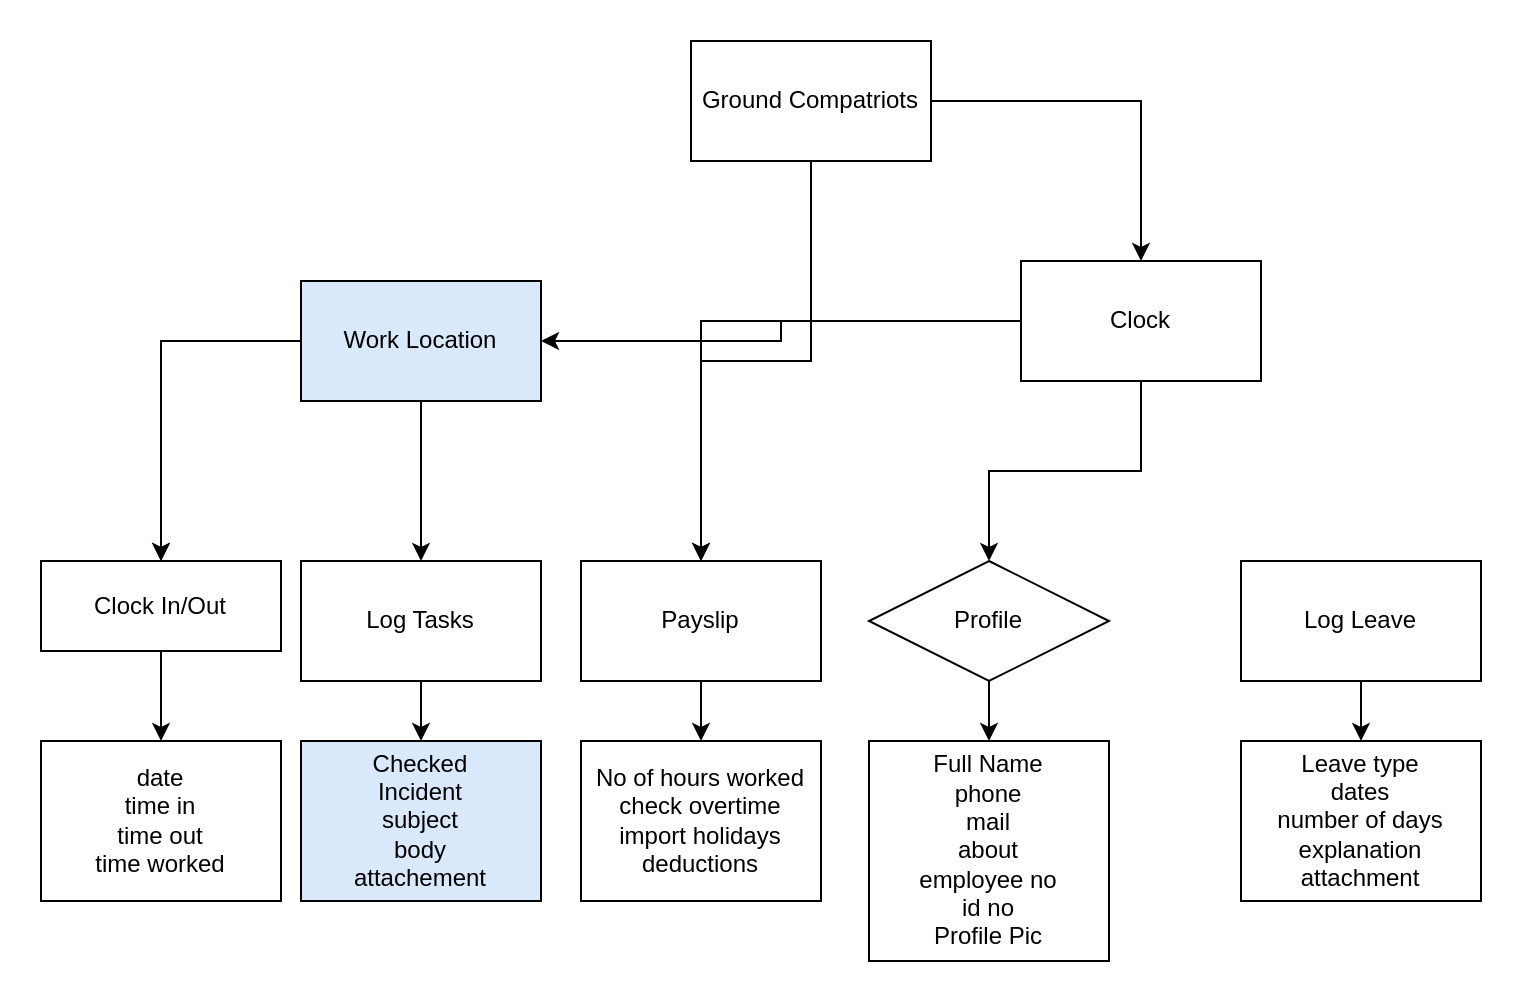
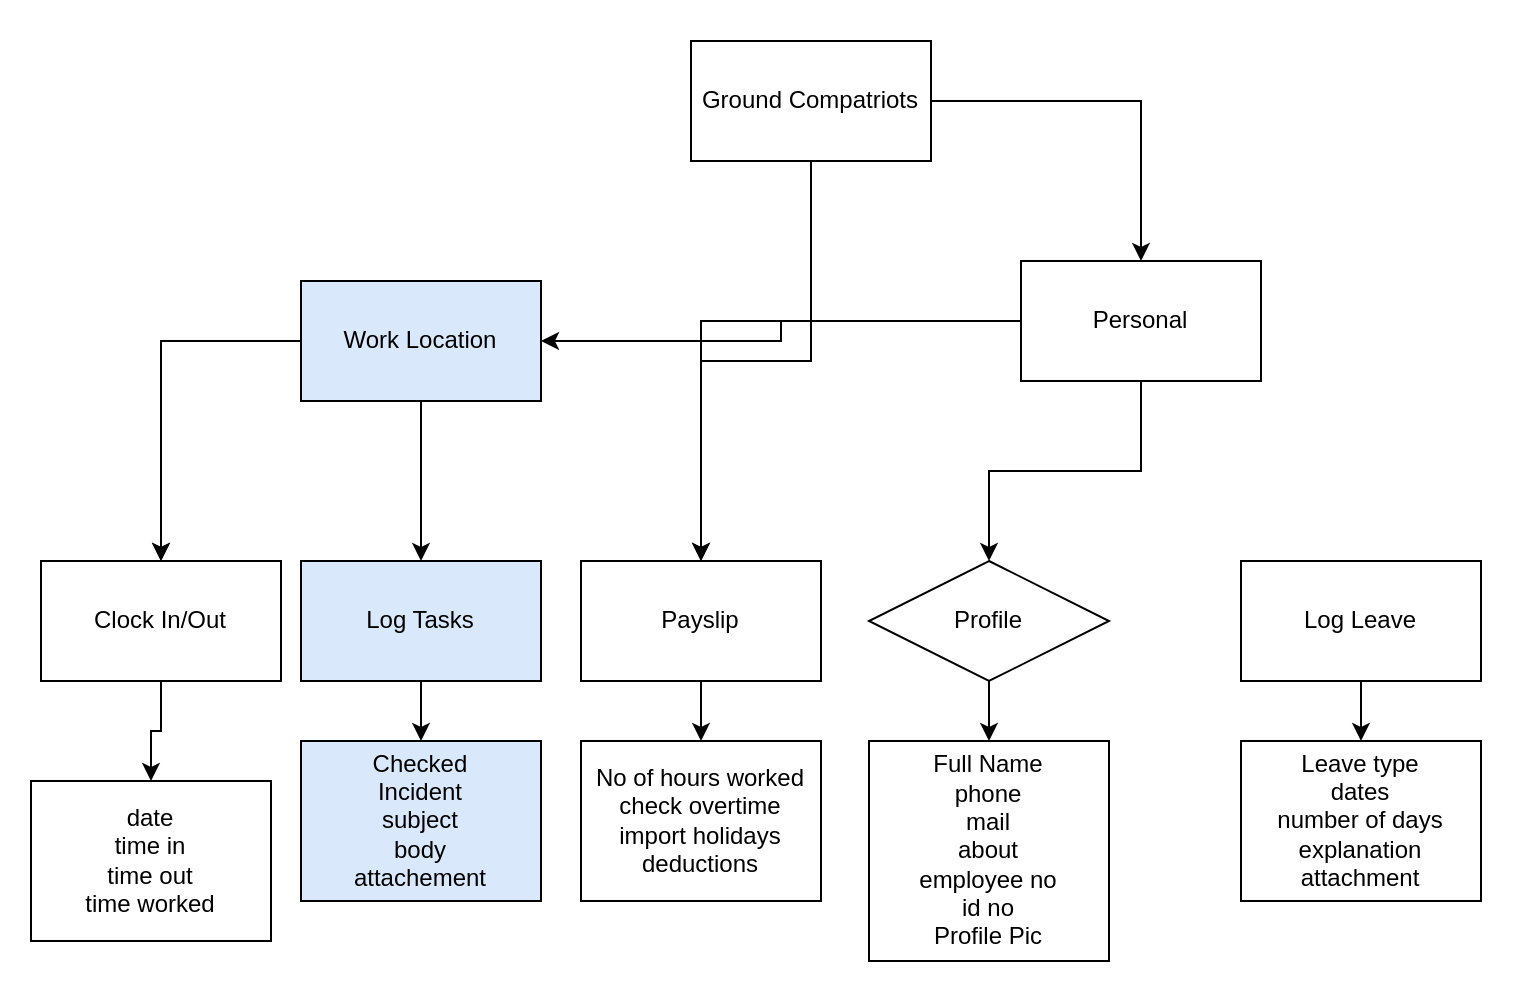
node "Clock": label "Clock" -> "Personal"
node "Clock In/Out": size 240x90 -> 240x120
node "Log Tasks": fillcolor #ffffff -> #dae8fc
node "date time in time out time worked": moved (161, 821) -> (151, 861)
